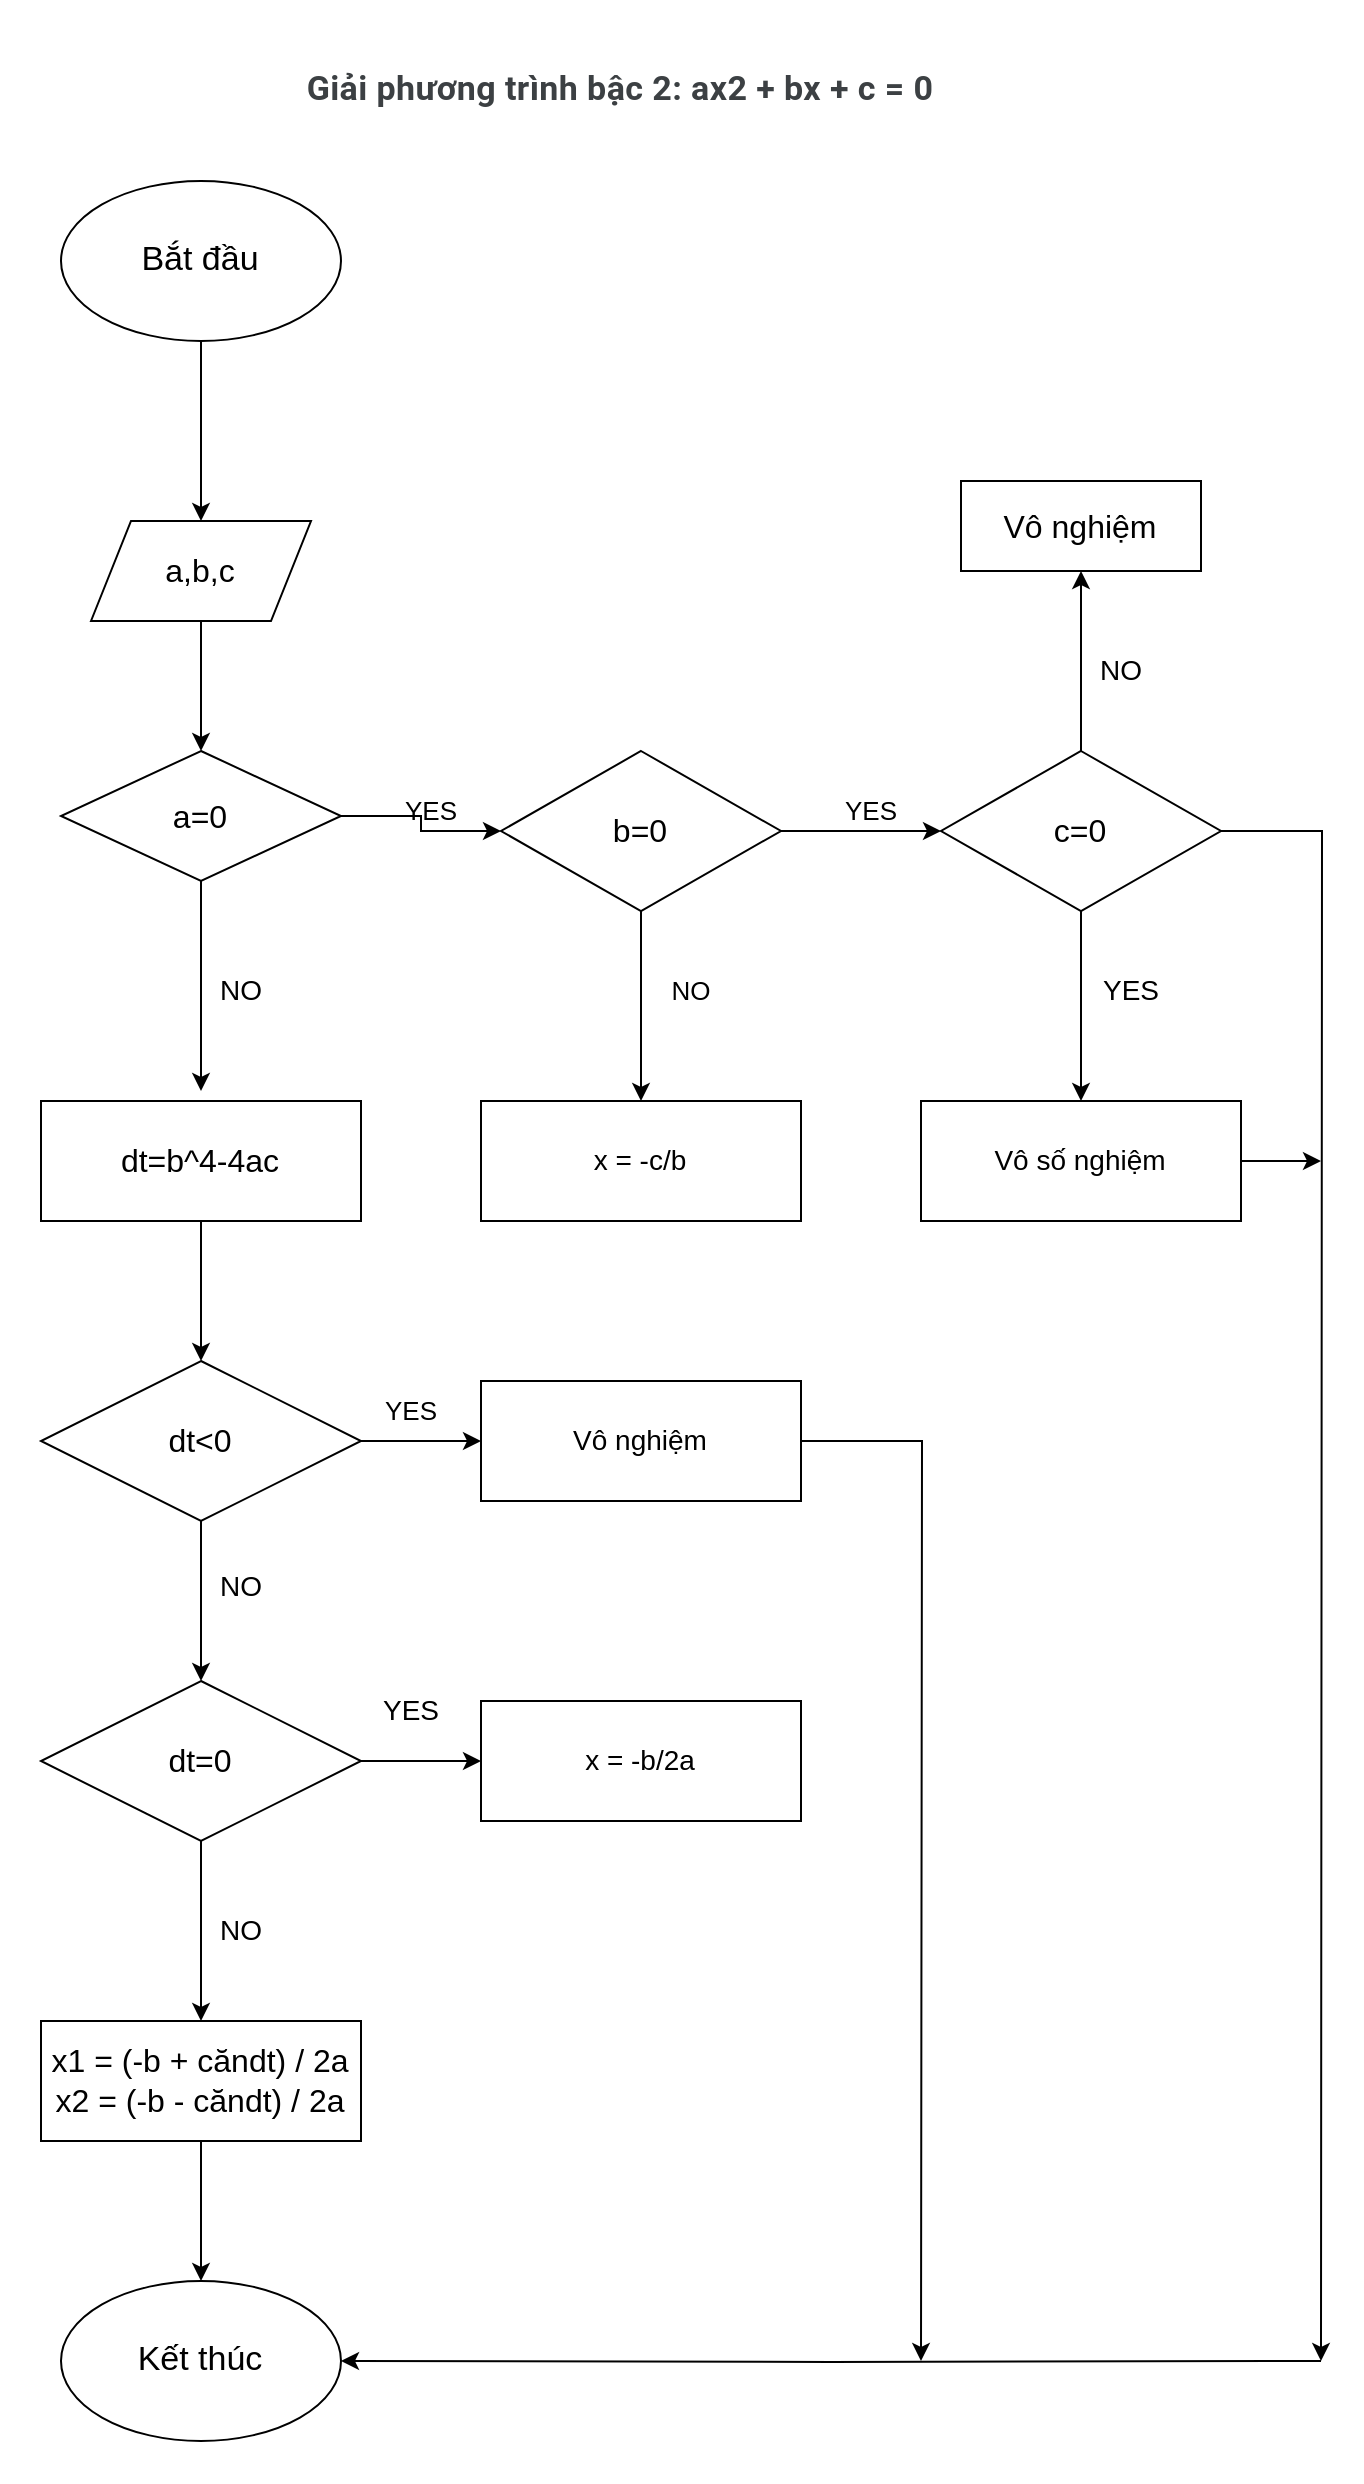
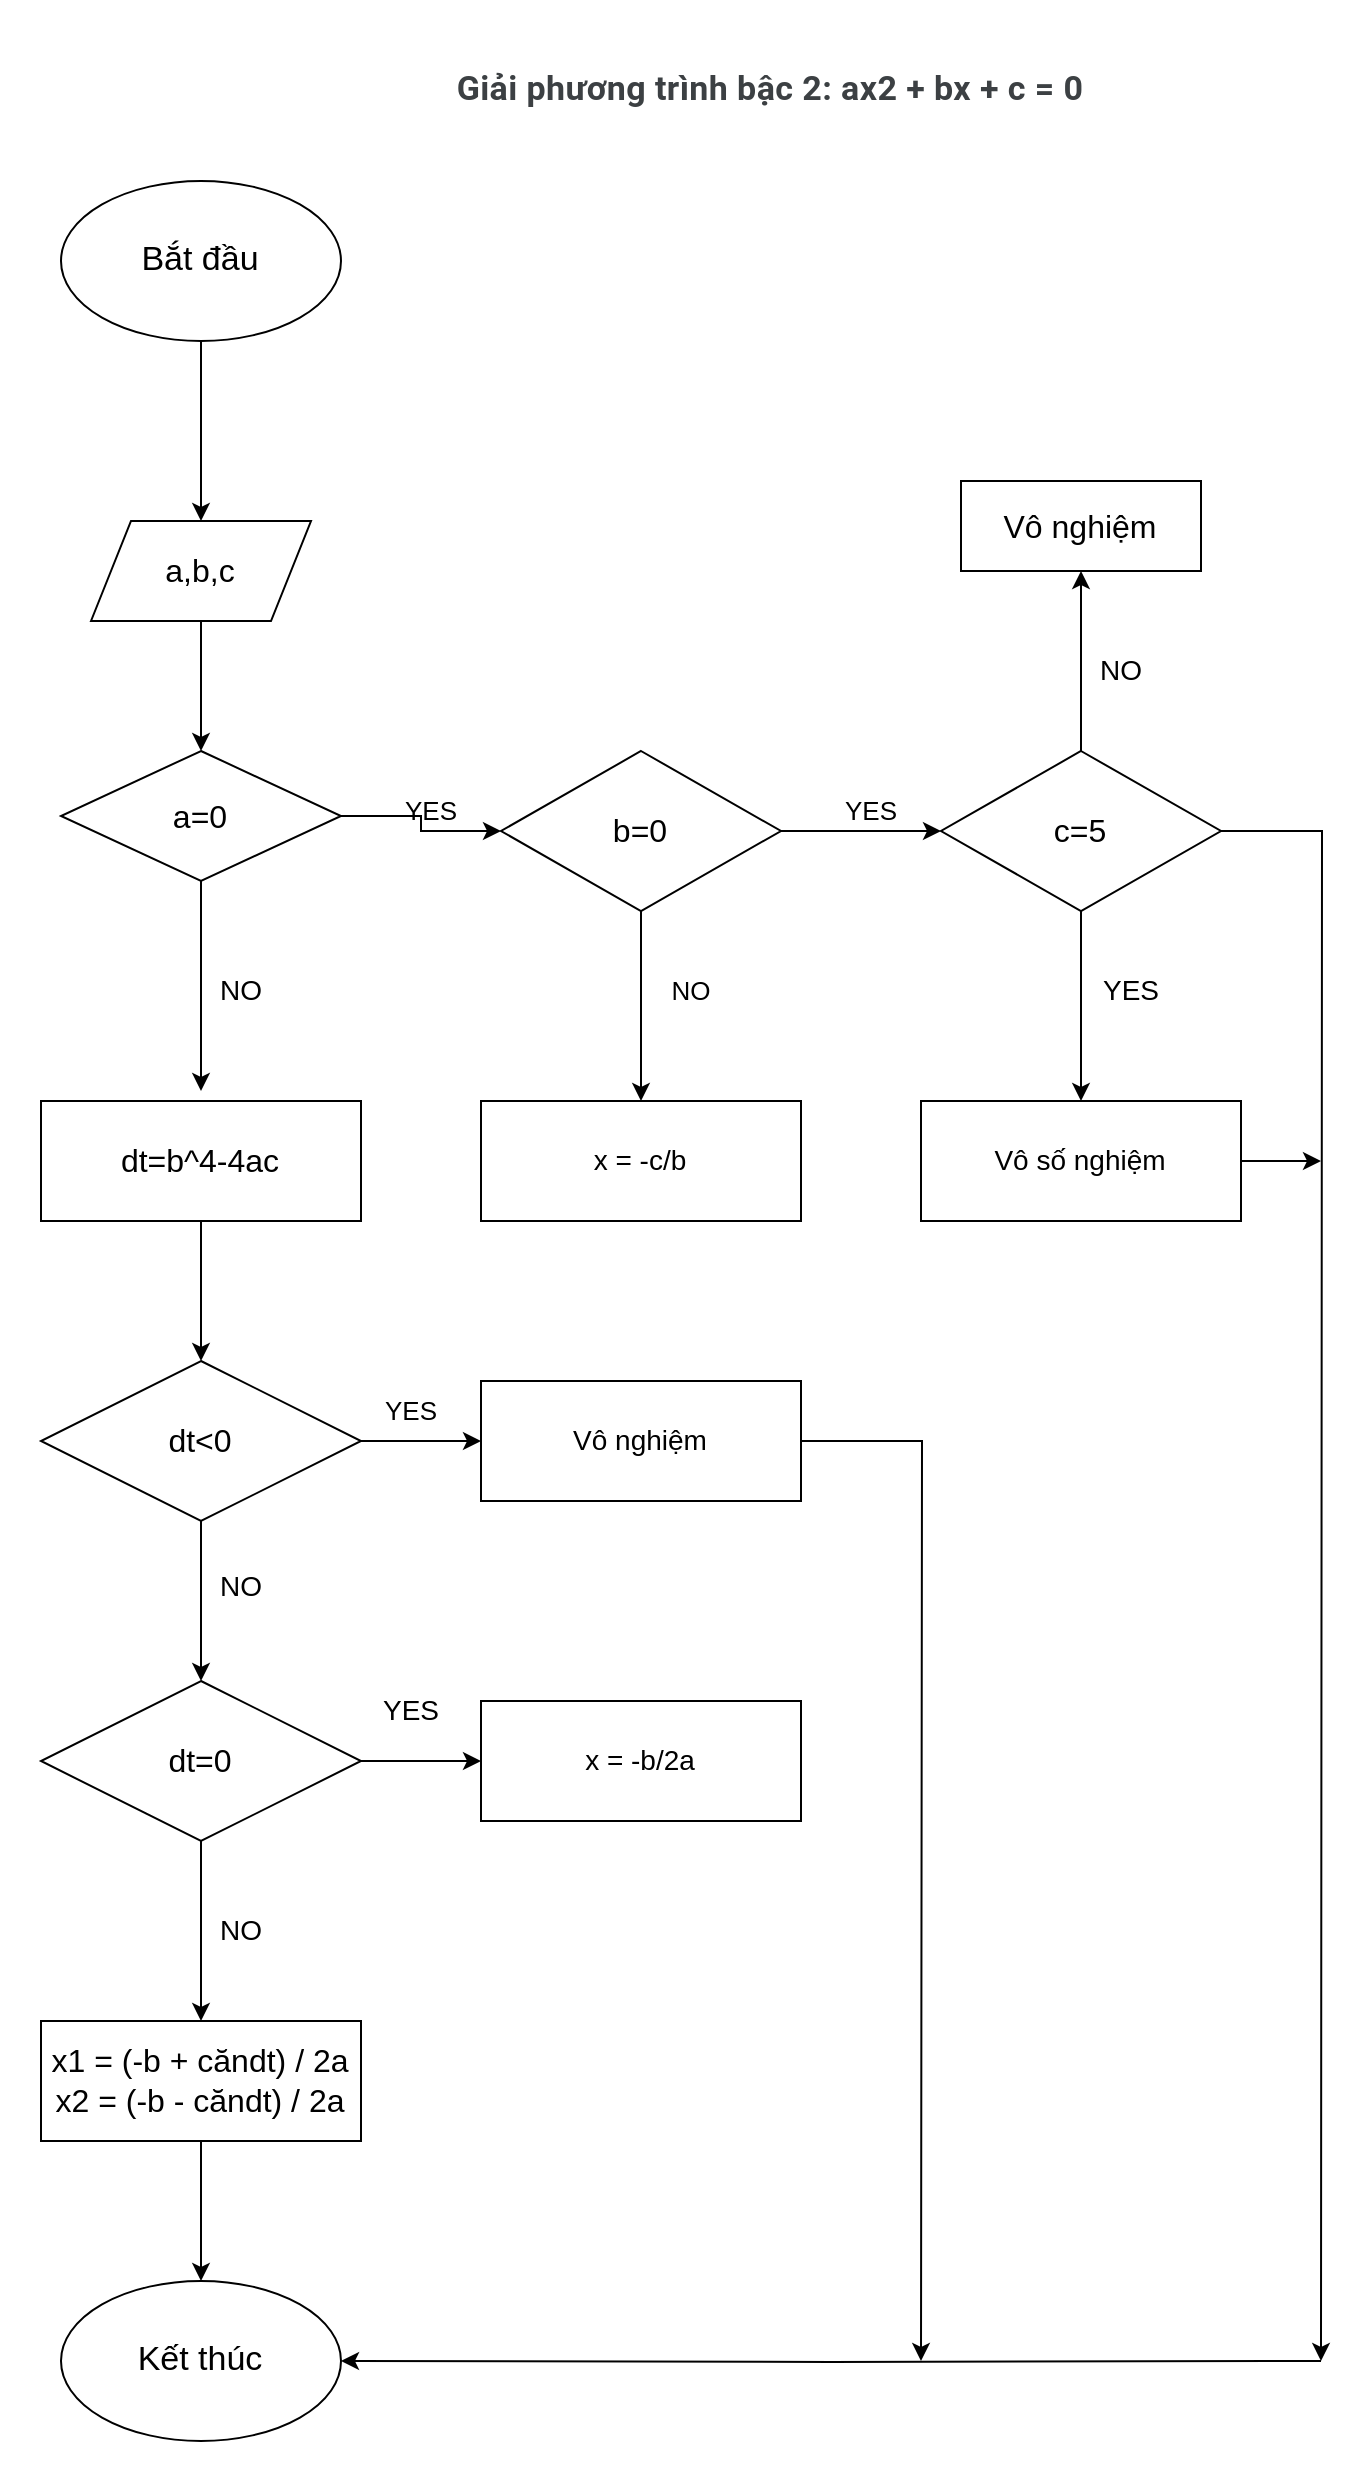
node "Giải phương trình bậc 2: ax2 + bx + c = 0": moved (621, 71) -> (771, 71)
node "c=0": label "c=0" -> "c=5"
